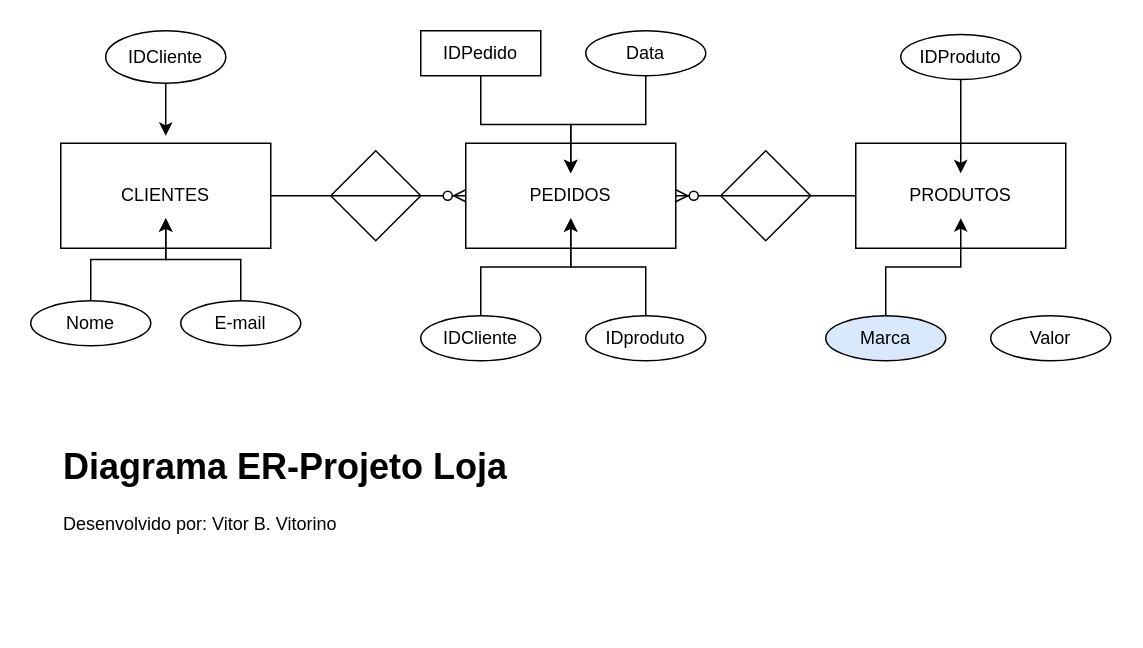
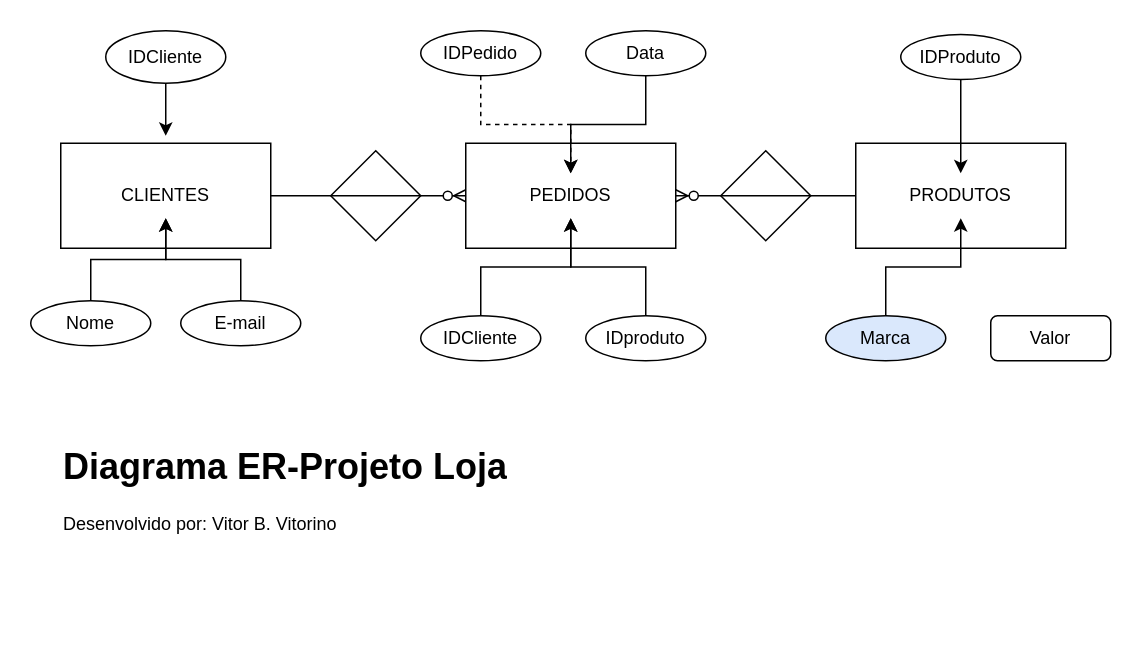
node "IDPedido": shape rectangle -> ellipse
edge "IDPedido" -> "PEDIDOS": style solid -> dashed
node "Valor": shape ellipse -> rounded rectangle
